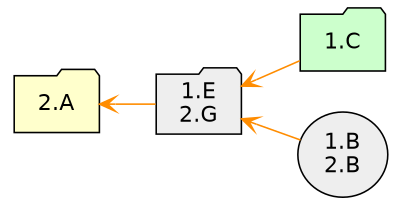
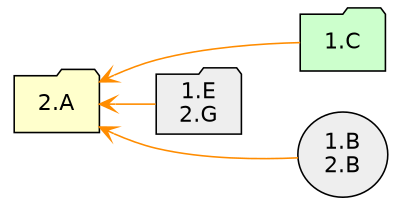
edge "1.C" -> "1.E 2.G": now "1.C" -> "2.A"
edge "1.B 2.B" -> "1.E 2.G": now "1.B 2.B" -> "2.A"
